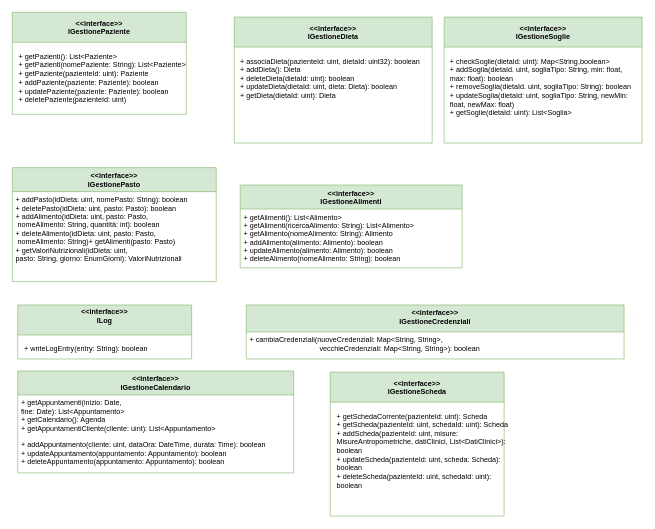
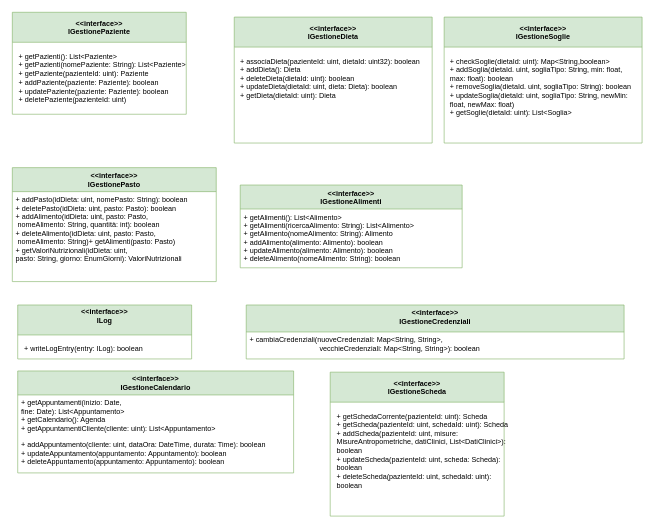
node "+ writeLogEntry(entry: String): boolean": label "+ writeLogEntry(entry: String): boolean" -> "+ writeLogEntry(entry: ILog): boolean"
